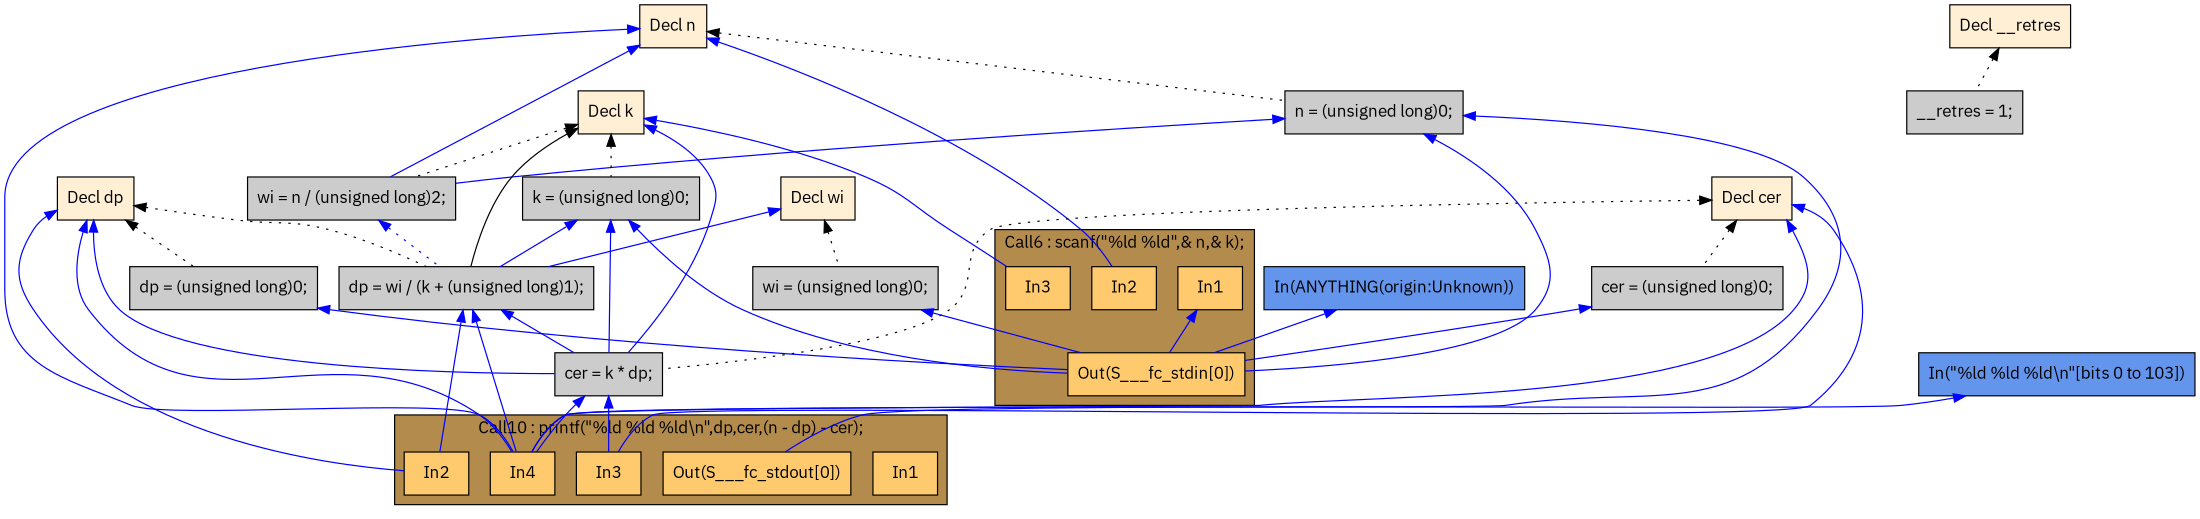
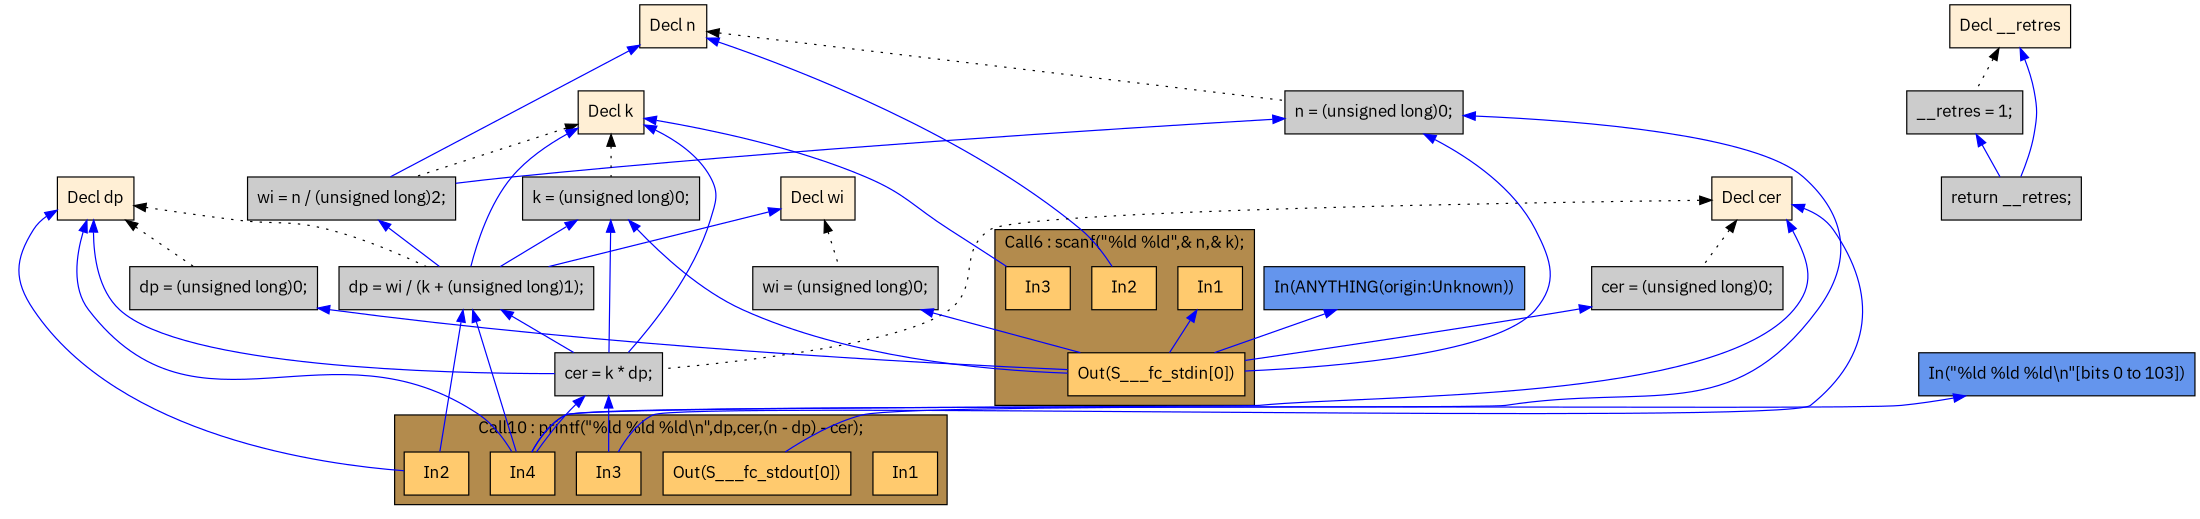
edge "dp = wi / (k + (unsigned long)1);" -> "Decl k": color #000000 -> #0000ff
node "return __retres;": added
edge "In4" -> "Decl n": removed
edge "dp = wi / (k + (unsigned long)1);" -> "wi = n / (unsigned long)2;": style dotted -> solid
